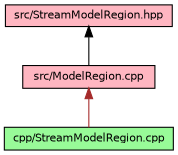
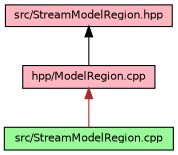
node "src/ModelRegion.cpp": label "src/ModelRegion.cpp" -> "hpp/ModelRegion.cpp"
node "cpp/StreamModelRegion.cpp": label "cpp/StreamModelRegion.cpp" -> "src/StreamModelRegion.cpp"
